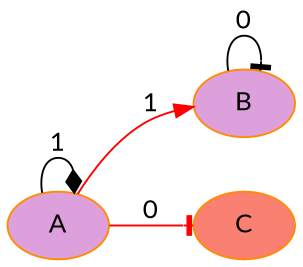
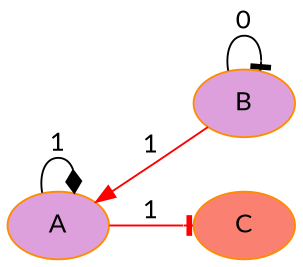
edge "A" -> "B": reversed
edge "A" -> "C": label "0" -> "1"
